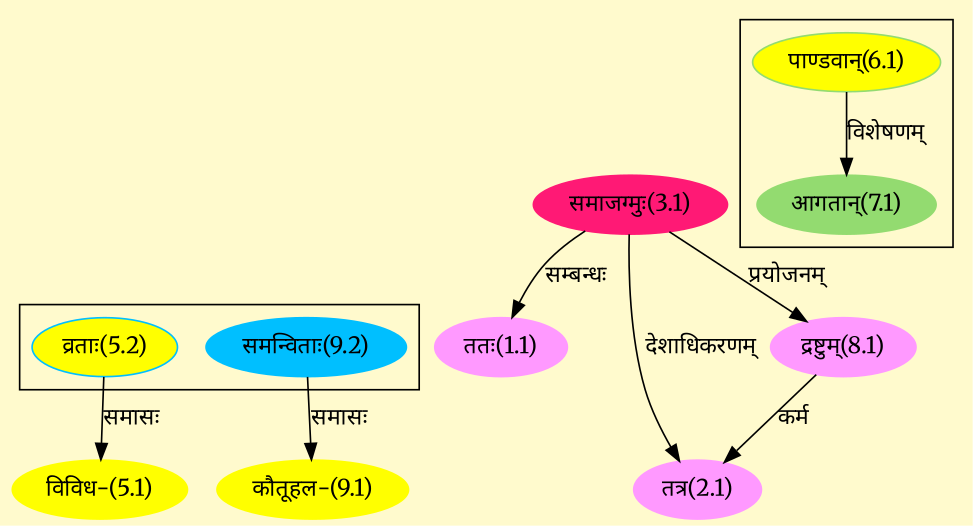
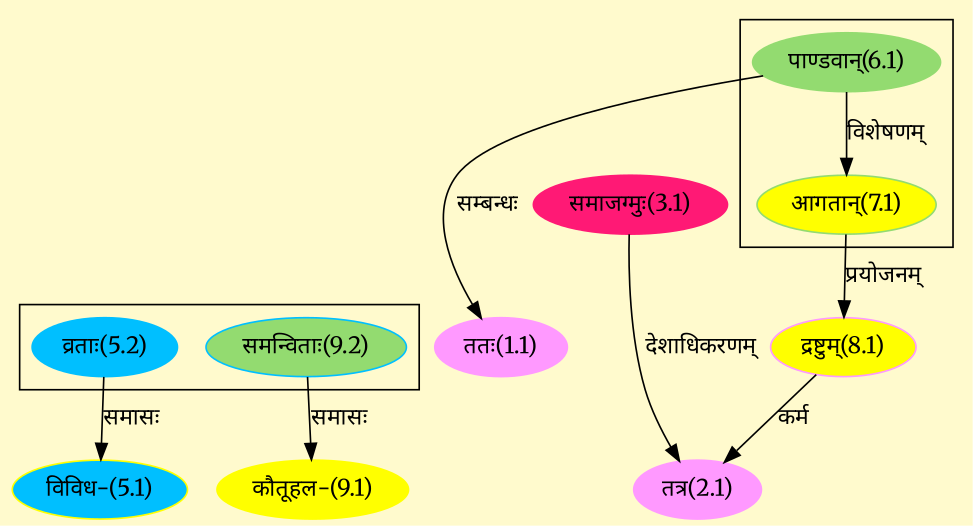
node "पाण्डवान्(6.1)": fillcolor #ffff00 -> #93db70
node "आगतान्(7.1)": fillcolor #93db70 -> #ffff00
edge "समाजग्मुः(3.1)" -> "ततः(1.1)": now "पाण्डवान्(6.1)" -> "ततः(1.1)"
edge "समाजग्मुः(3.1)" -> "द्रष्टुम्(8.1)": now "आगतान्(7.1)" -> "द्रष्टुम्(8.1)"
node "व्रताः(5.2)": fillcolor #ffff00 -> #00bfff
node "समन्विताः(9.2)": fillcolor #00bfff -> #93db70
node "द्रष्टुम्(8.1)": fillcolor #ff99ff -> #ffff00
node "विविध-(5.1)": fillcolor #ffff00 -> #00bfff
